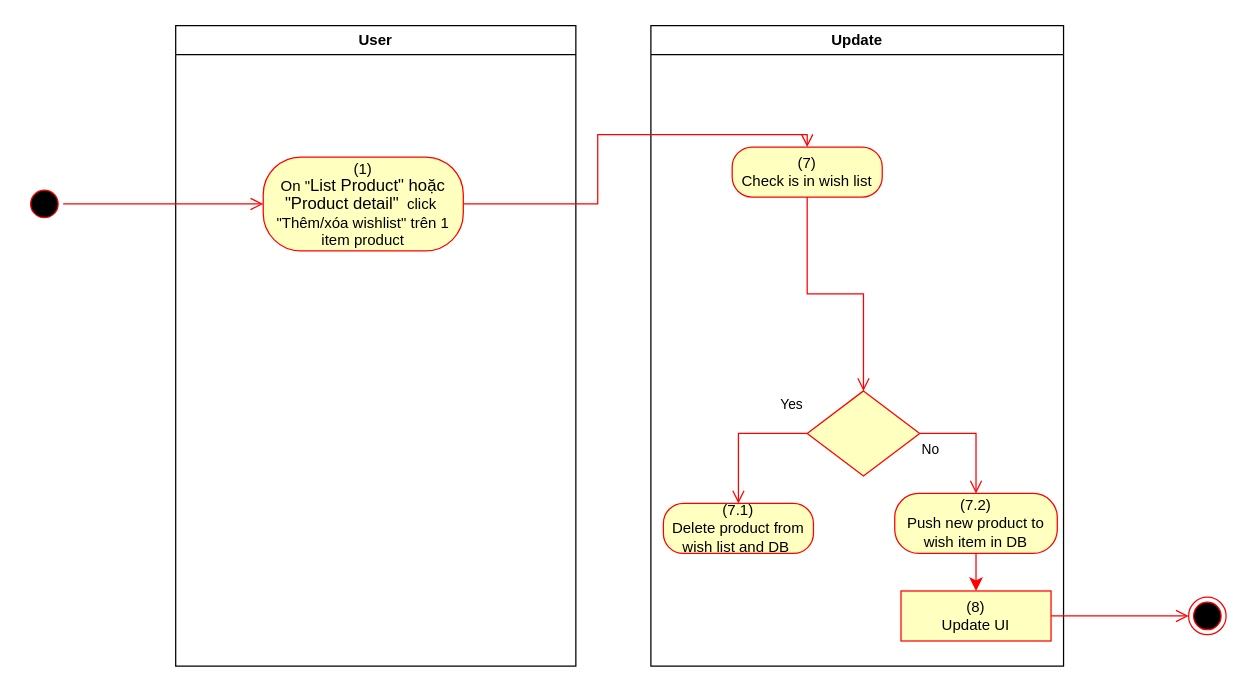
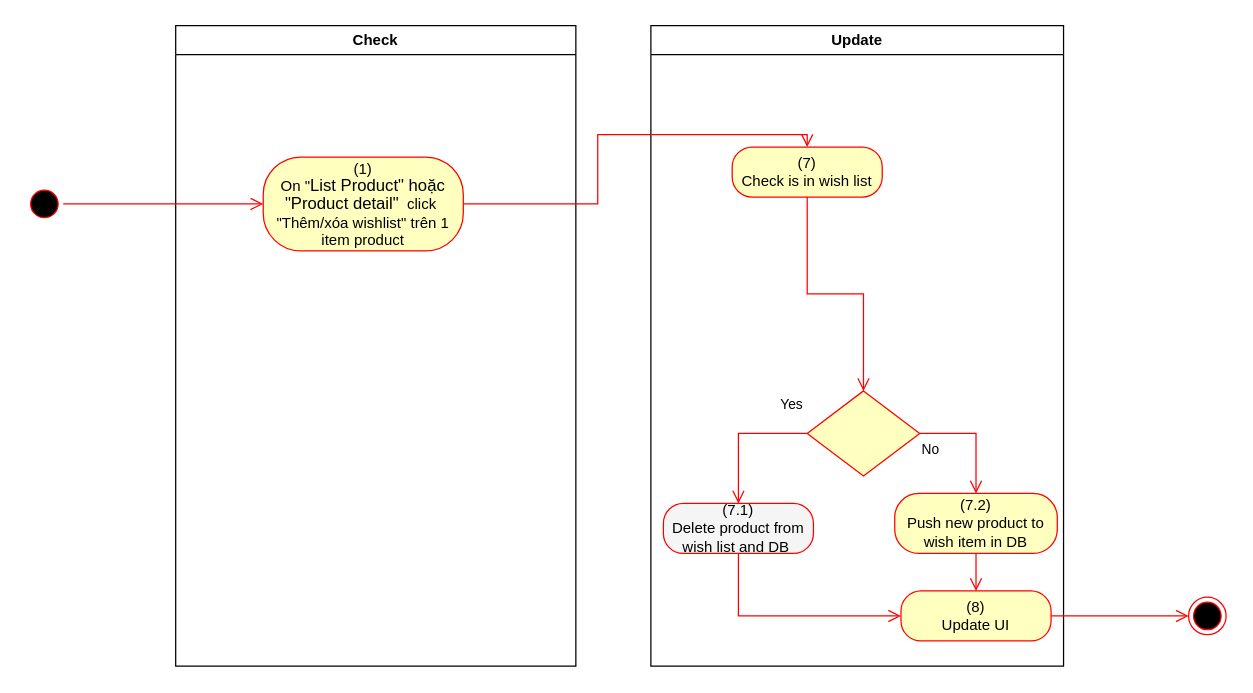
node "User": label "User" -> "Check"
node "(7.1) Delete product from wish list and DB": fillcolor #ffffc0 -> #f5f5f5
edge "(7.2) Push new product to wish item in DB" -> "(8) Update UI": arrowhead classic -> open
edge "(7.1) Delete product from wish list and DB" -> "(8) Update UI": added
node "(8) Update UI": shape rectangle -> rounded rectangle
